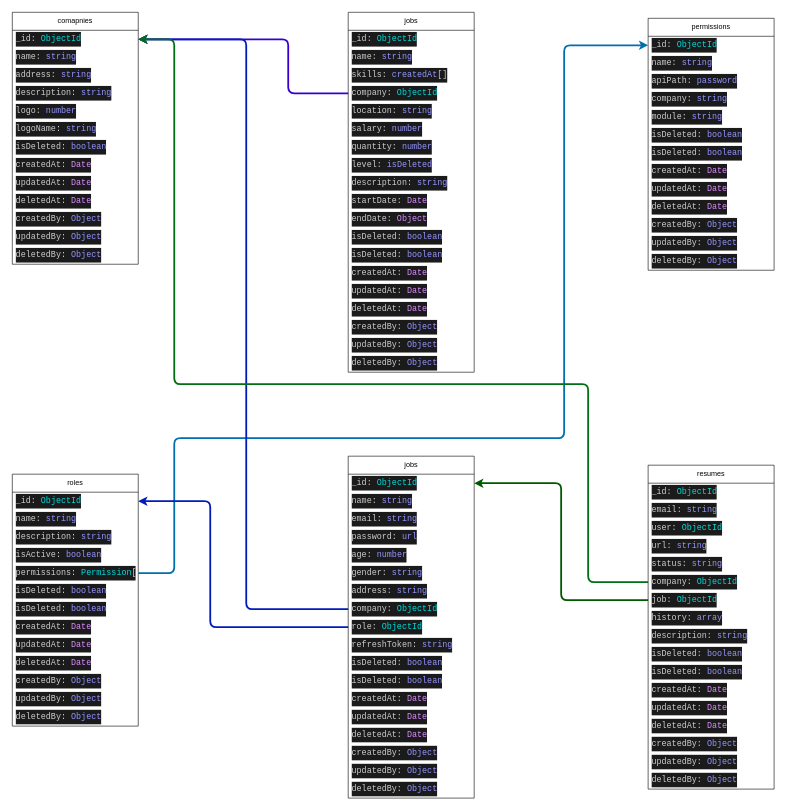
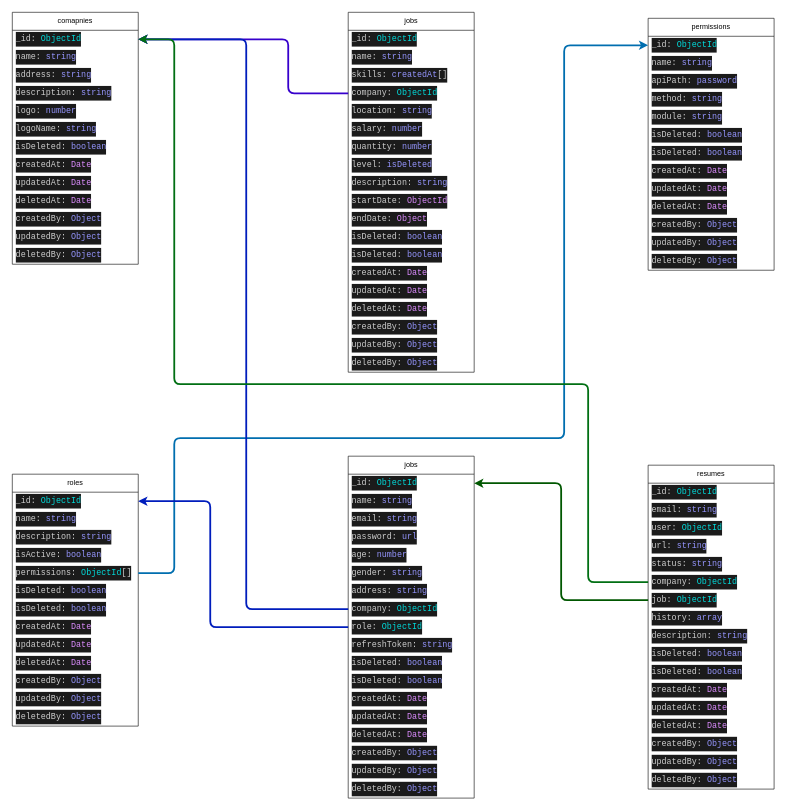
node "company: string": label "company: string" -> "method: string"
node "startDate: Date": label "startDate: Date" -> "startDate: ObjectId"
node "permissions: Permission[]": label "permissions: Permission[]" -> "permissions: ObjectId[]"
